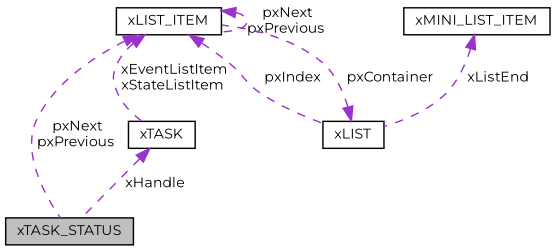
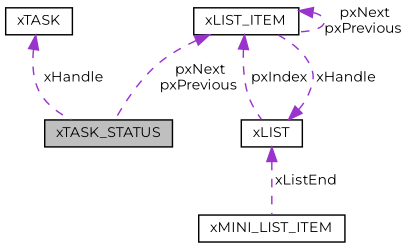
edge "xLIST_ITEM" -> "xLIST": label " pxContainer" -> " xHandle"
edge "xTASK" -> "xLIST_ITEM": removed, label "xEventListItem xStateListItem"
edge "xLIST" -> "xMINI_LIST_ITEM": reversed
